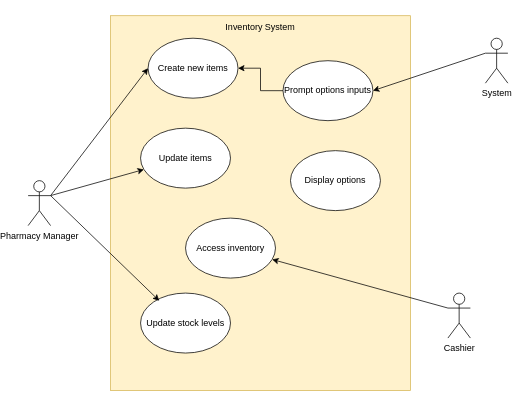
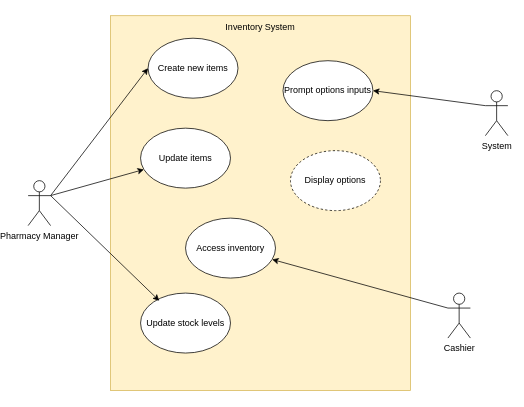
node "System": moved (497, 60) -> (497, 113)
edge "Prompt options inputs" -> "Create new items": removed
node "Display options": style solid -> dashed
